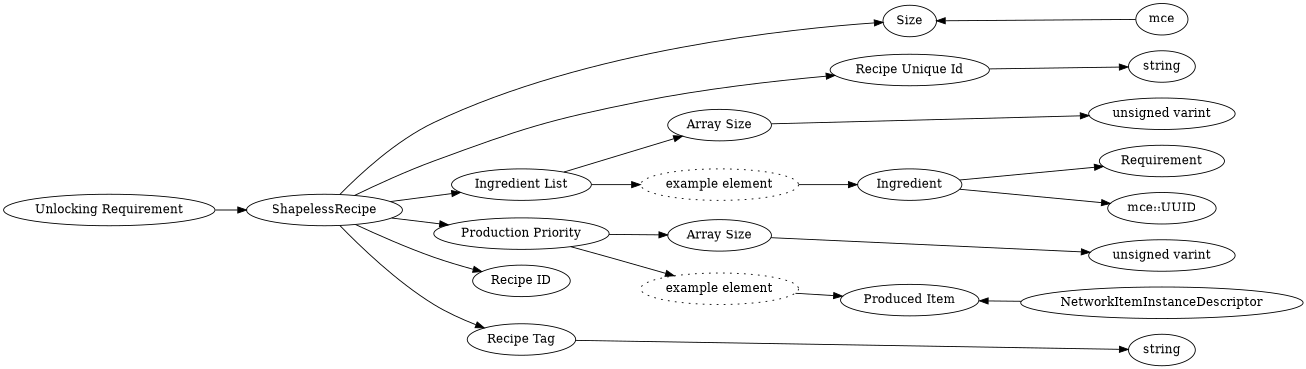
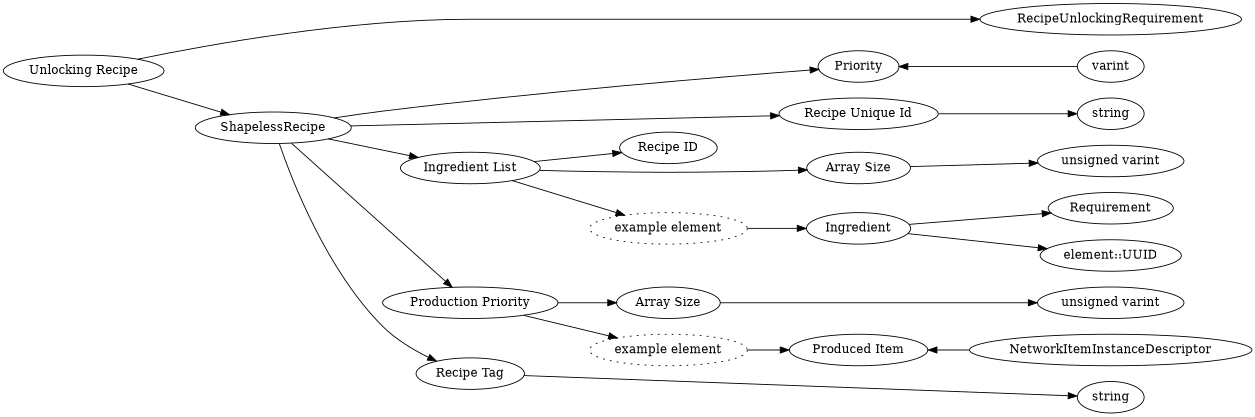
node "RecipeUnlockingRequirement": added
node "mce": label "mce" -> "varint"
node "Size": label "Size" -> "Priority"
node "mce::UUID": label "mce::UUID" -> "element::UUID"
node "Unlocking Requirement": label "Unlocking Requirement" -> "Unlocking Recipe"
edge "ShapelessRecipe" -> "Recipe ID": now "Ingredient List" -> "Recipe ID"
